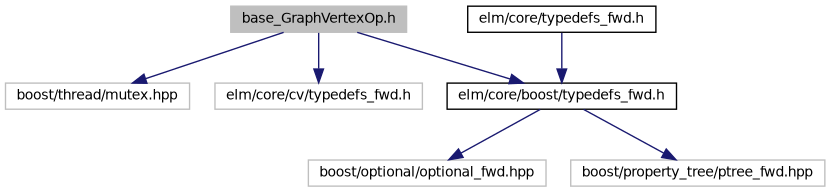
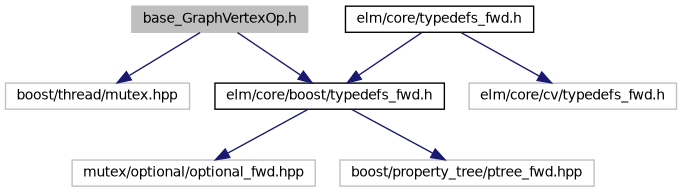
edge "base_GraphVertexOp.h" -> "elm/core/cv/typedefs_fwd.h": now "elm/core/typedefs_fwd.h" -> "elm/core/cv/typedefs_fwd.h"
node "boost/optional/optional_fwd.hpp": label "boost/optional/optional_fwd.hpp" -> "mutex/optional/optional_fwd.hpp"
